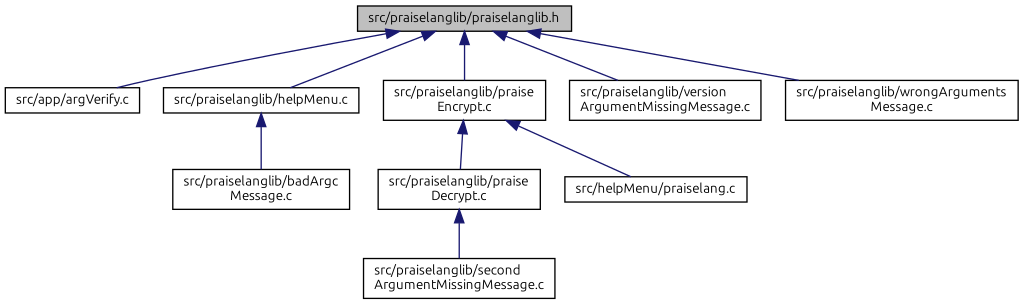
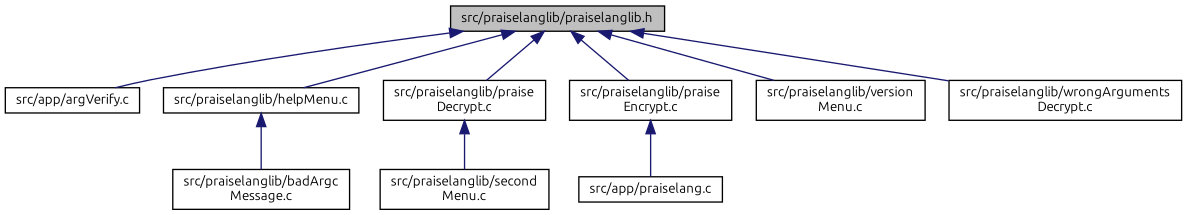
node "src/praiselanglib/version ArgumentMissingMessage.c": label "src/praiselanglib/version ArgumentMissingMessage.c" -> "src/praiselanglib/version Menu.c"
node "src/praiselanglib/wrongArguments Message.c": label "src/praiselanglib/wrongArguments Message.c" -> "src/praiselanglib/wrongArguments Decrypt.c"
edge "src/praiselanglib/praise Decrypt.c" -> "src/praiselanglib/praise Encrypt.c": now "src/praiselanglib/praise Decrypt.c" -> "src/praiselanglib/praiselanglib.h"
node "src/helpMenu/praiselang.c": label "src/helpMenu/praiselang.c" -> "src/app/praiselang.c"
node "src/praiselanglib/second ArgumentMissingMessage.c": label "src/praiselanglib/second ArgumentMissingMessage.c" -> "src/praiselanglib/second Menu.c"
